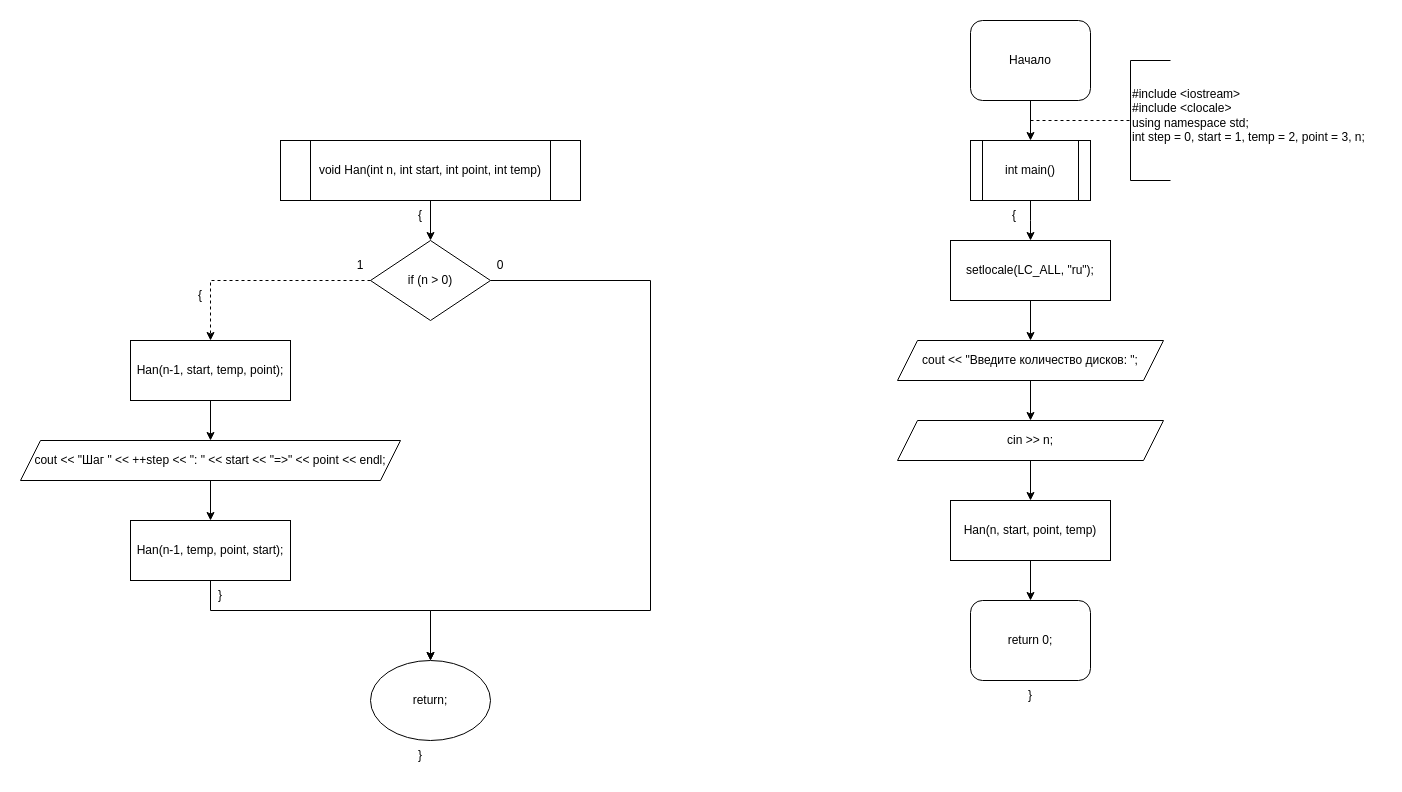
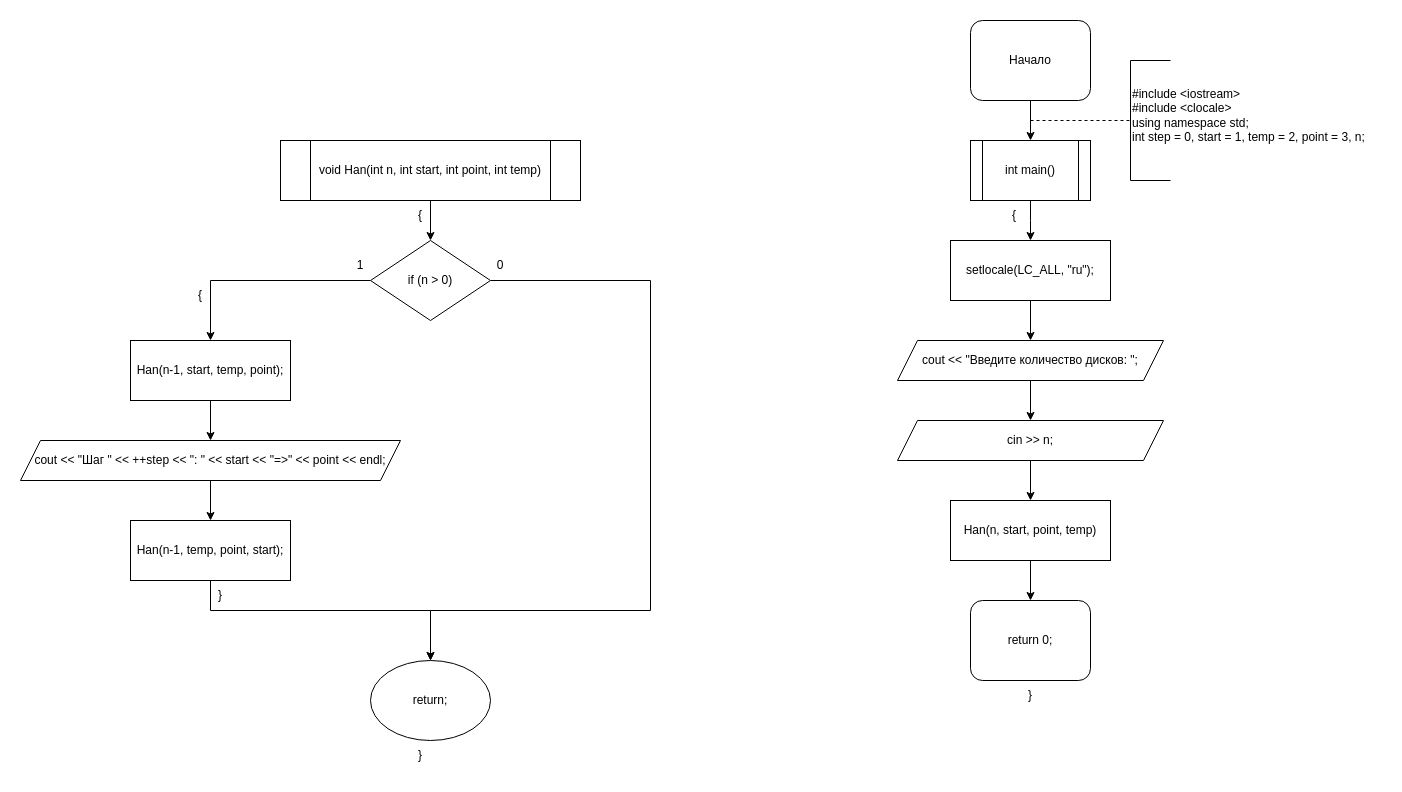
edge "if (n > 0)" -> "Han(n-1, start, temp, point);": style dashed -> solid
